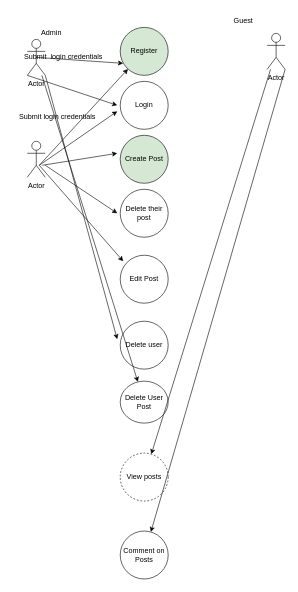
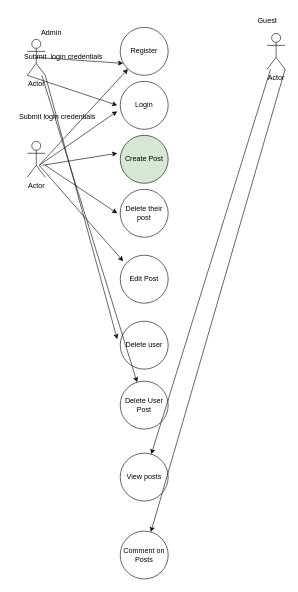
node "Guest": moved (243, 21) -> (267, 21)
node "Register": fillcolor #d5e8d4 -> #ffffff
node "Delete User Post": size 48x42 -> 48x48
node "View posts": style dashed -> solid
